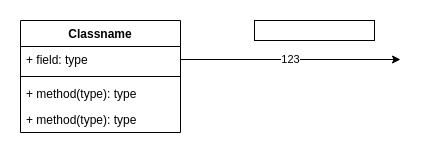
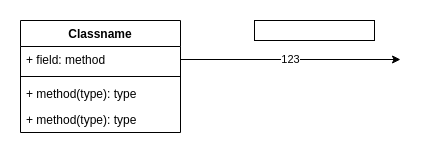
node "+ field: type": label "+ field: type" -> "+ field: method"
